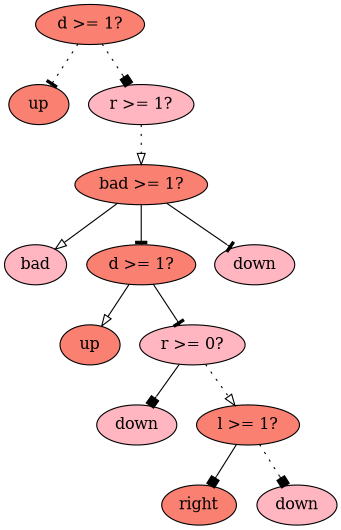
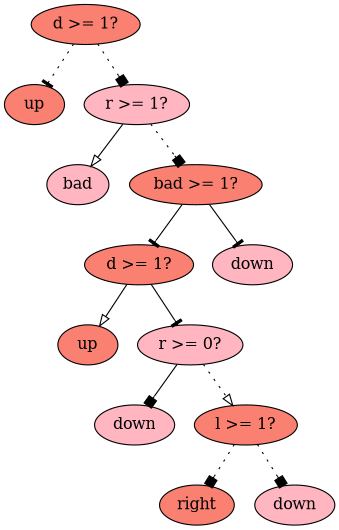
edge "r >= 1?" -> "bad >= 1?": arrowhead onormal -> box
edge "bad >= 1?" -> "bad": now "r >= 1?" -> "bad"
edge "l >= 1?" -> "right": style solid -> dotted
